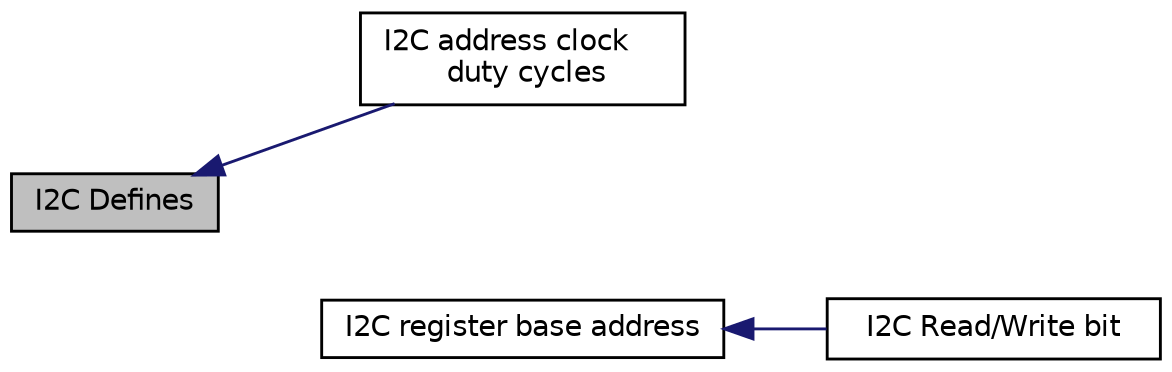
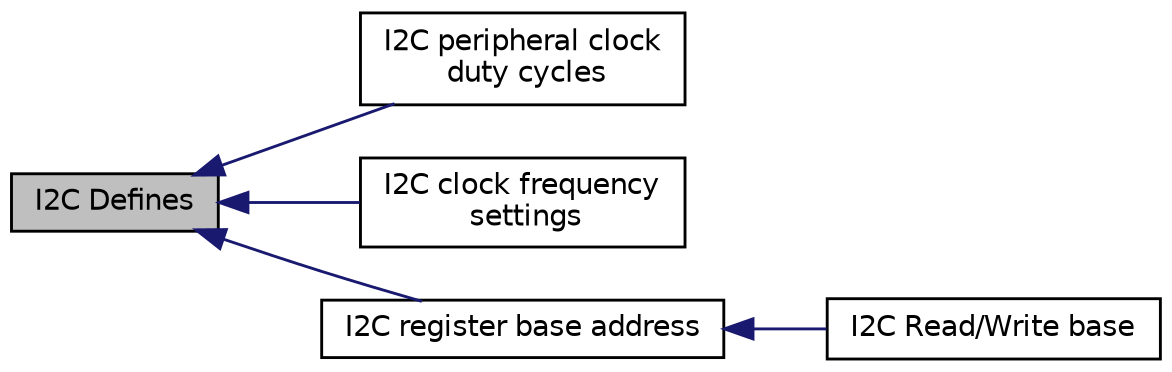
node "I2C address clock duty cycles": label "I2C address clock duty cycles" -> "I2C peripheral clock duty cycles"
node "I2C clock frequency settings": added
edge "I2C register base address" -> "I2C Defines": added
node "I2C Read/Write bit": label "I2C Read/Write bit" -> "I2C Read/Write base"
